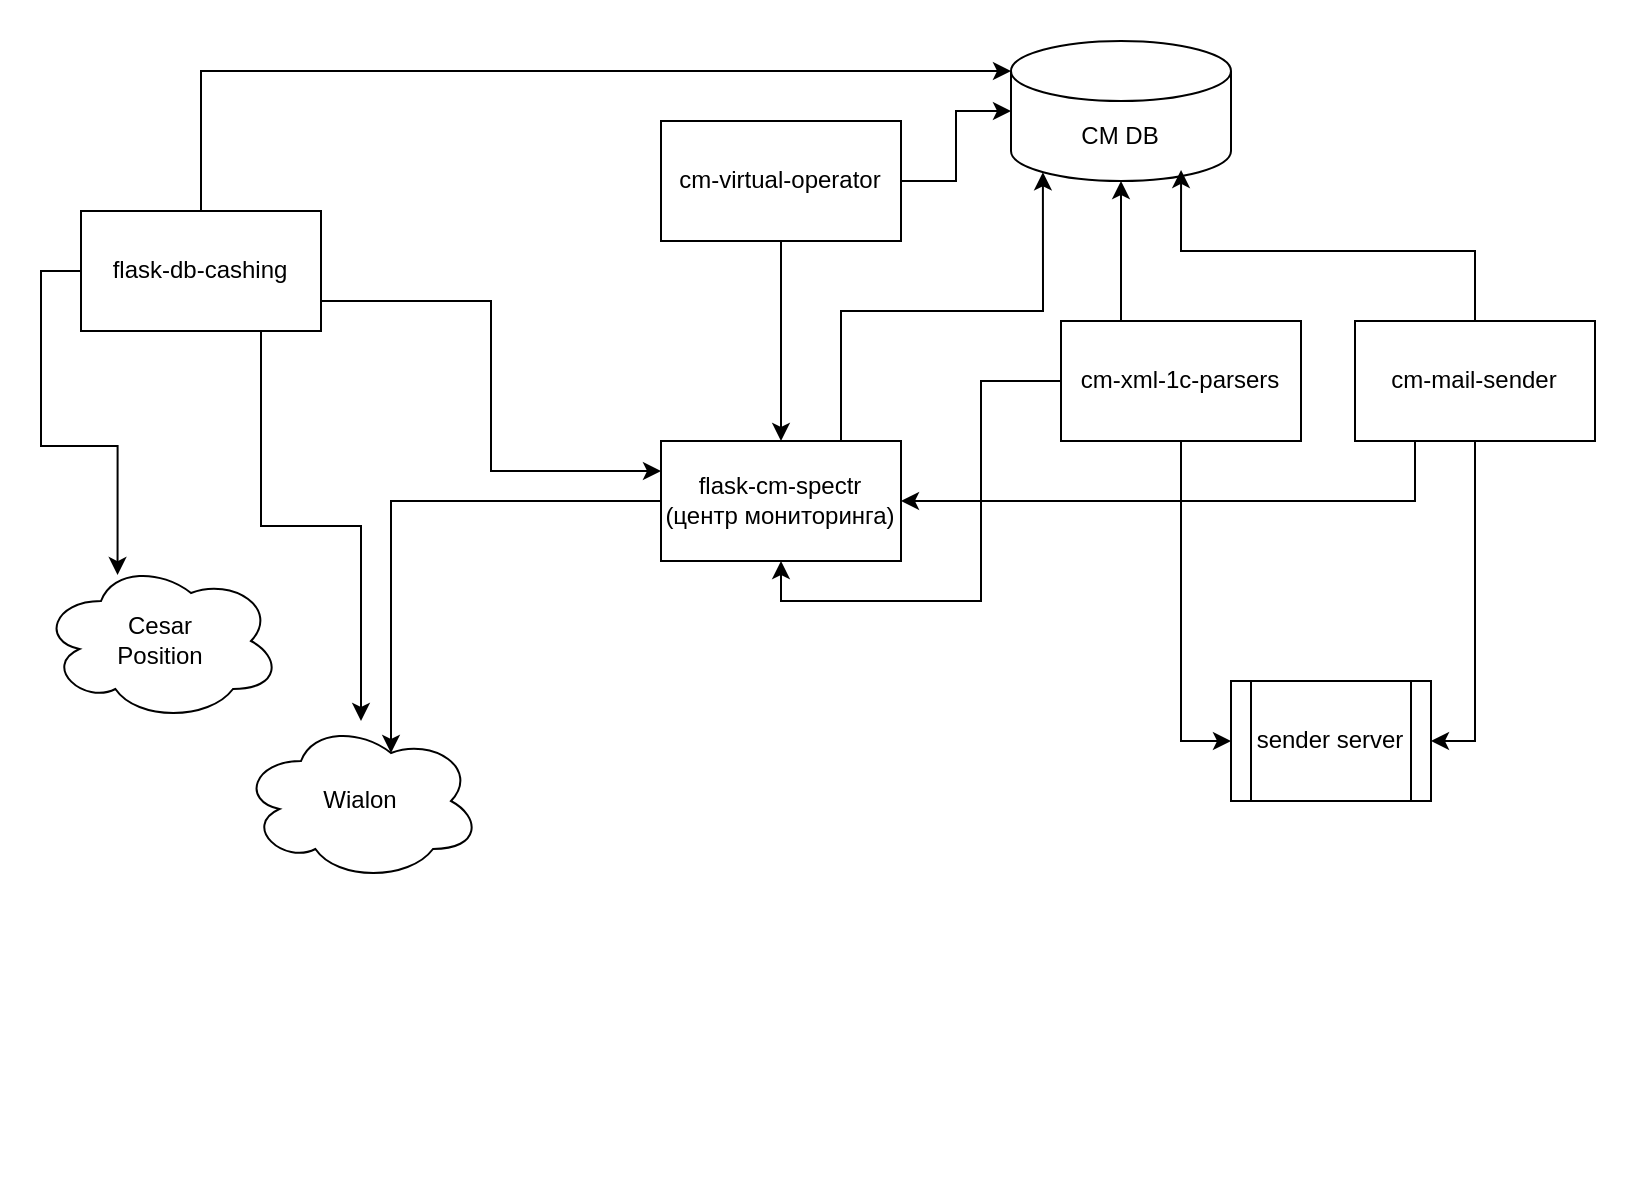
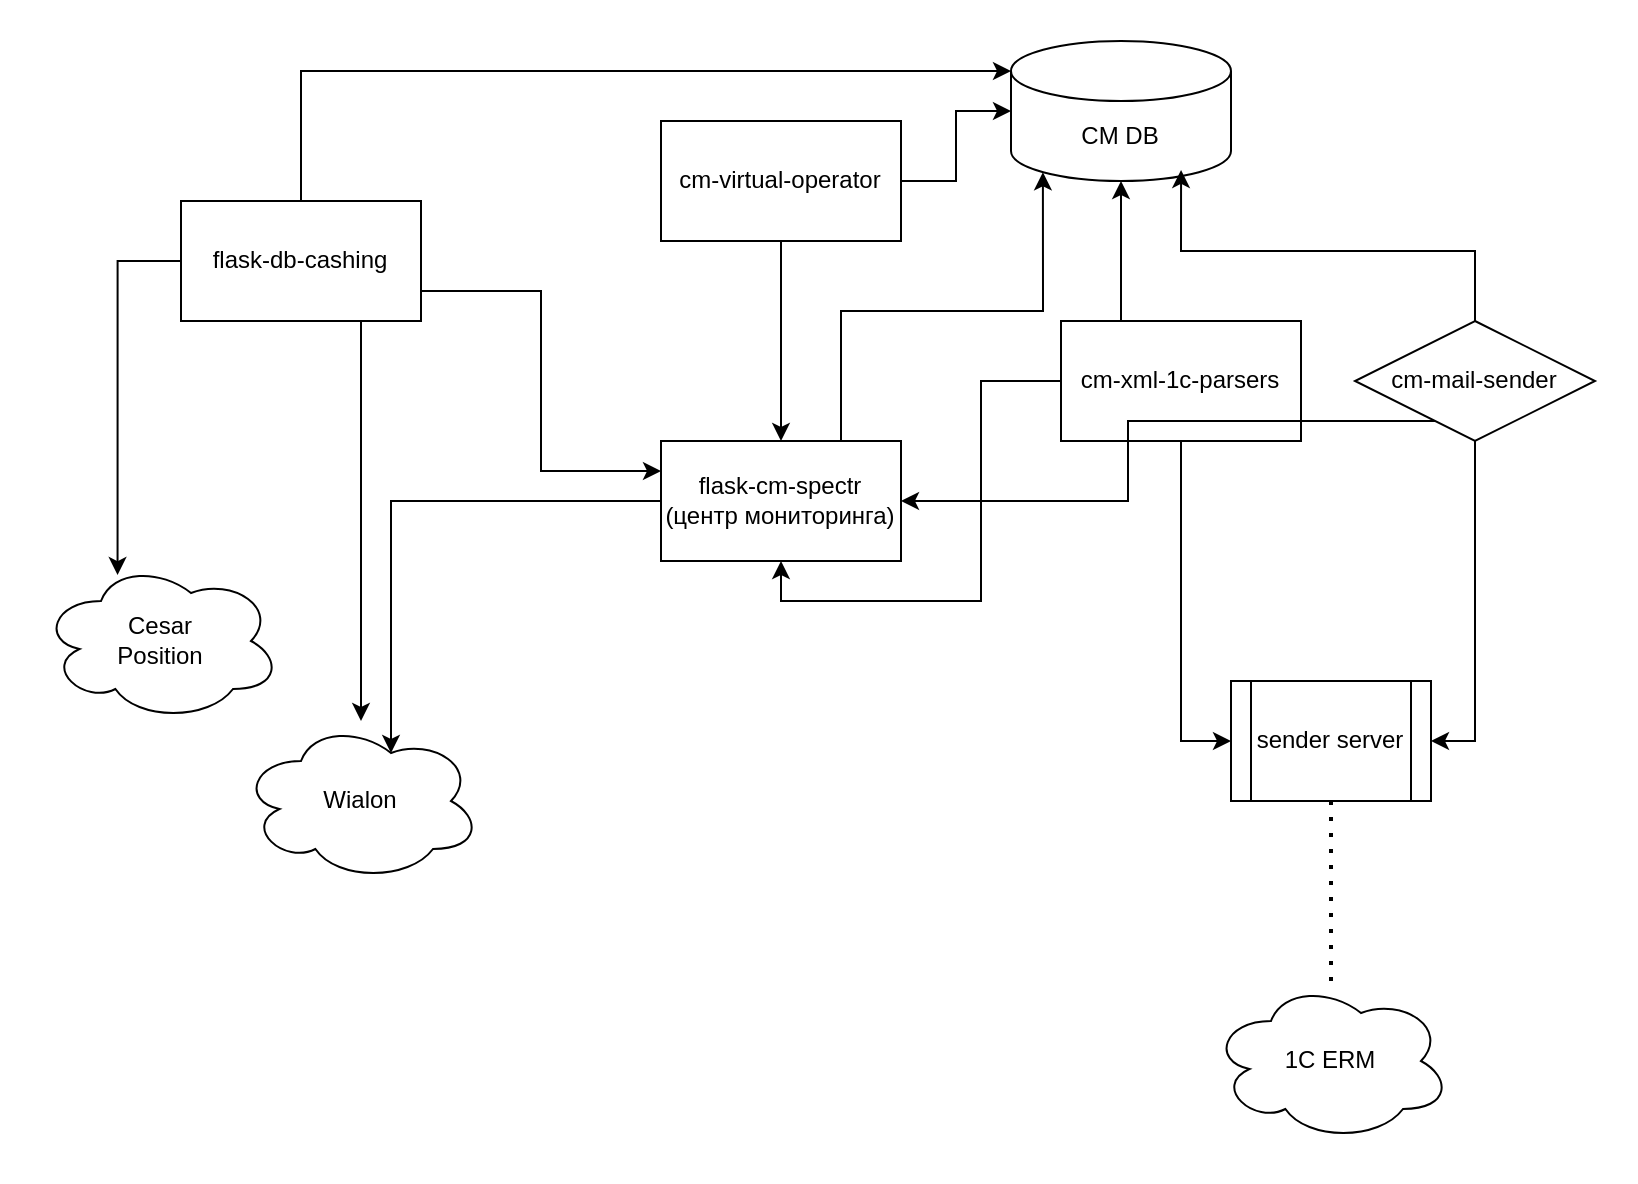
node "flask-db-cashing": moved (201, 271) -> (301, 261)
node "cm-mail-sender": shape rectangle -> diamond
edge "sender server" -- "1C ERM": added
node "1C ERM": added
